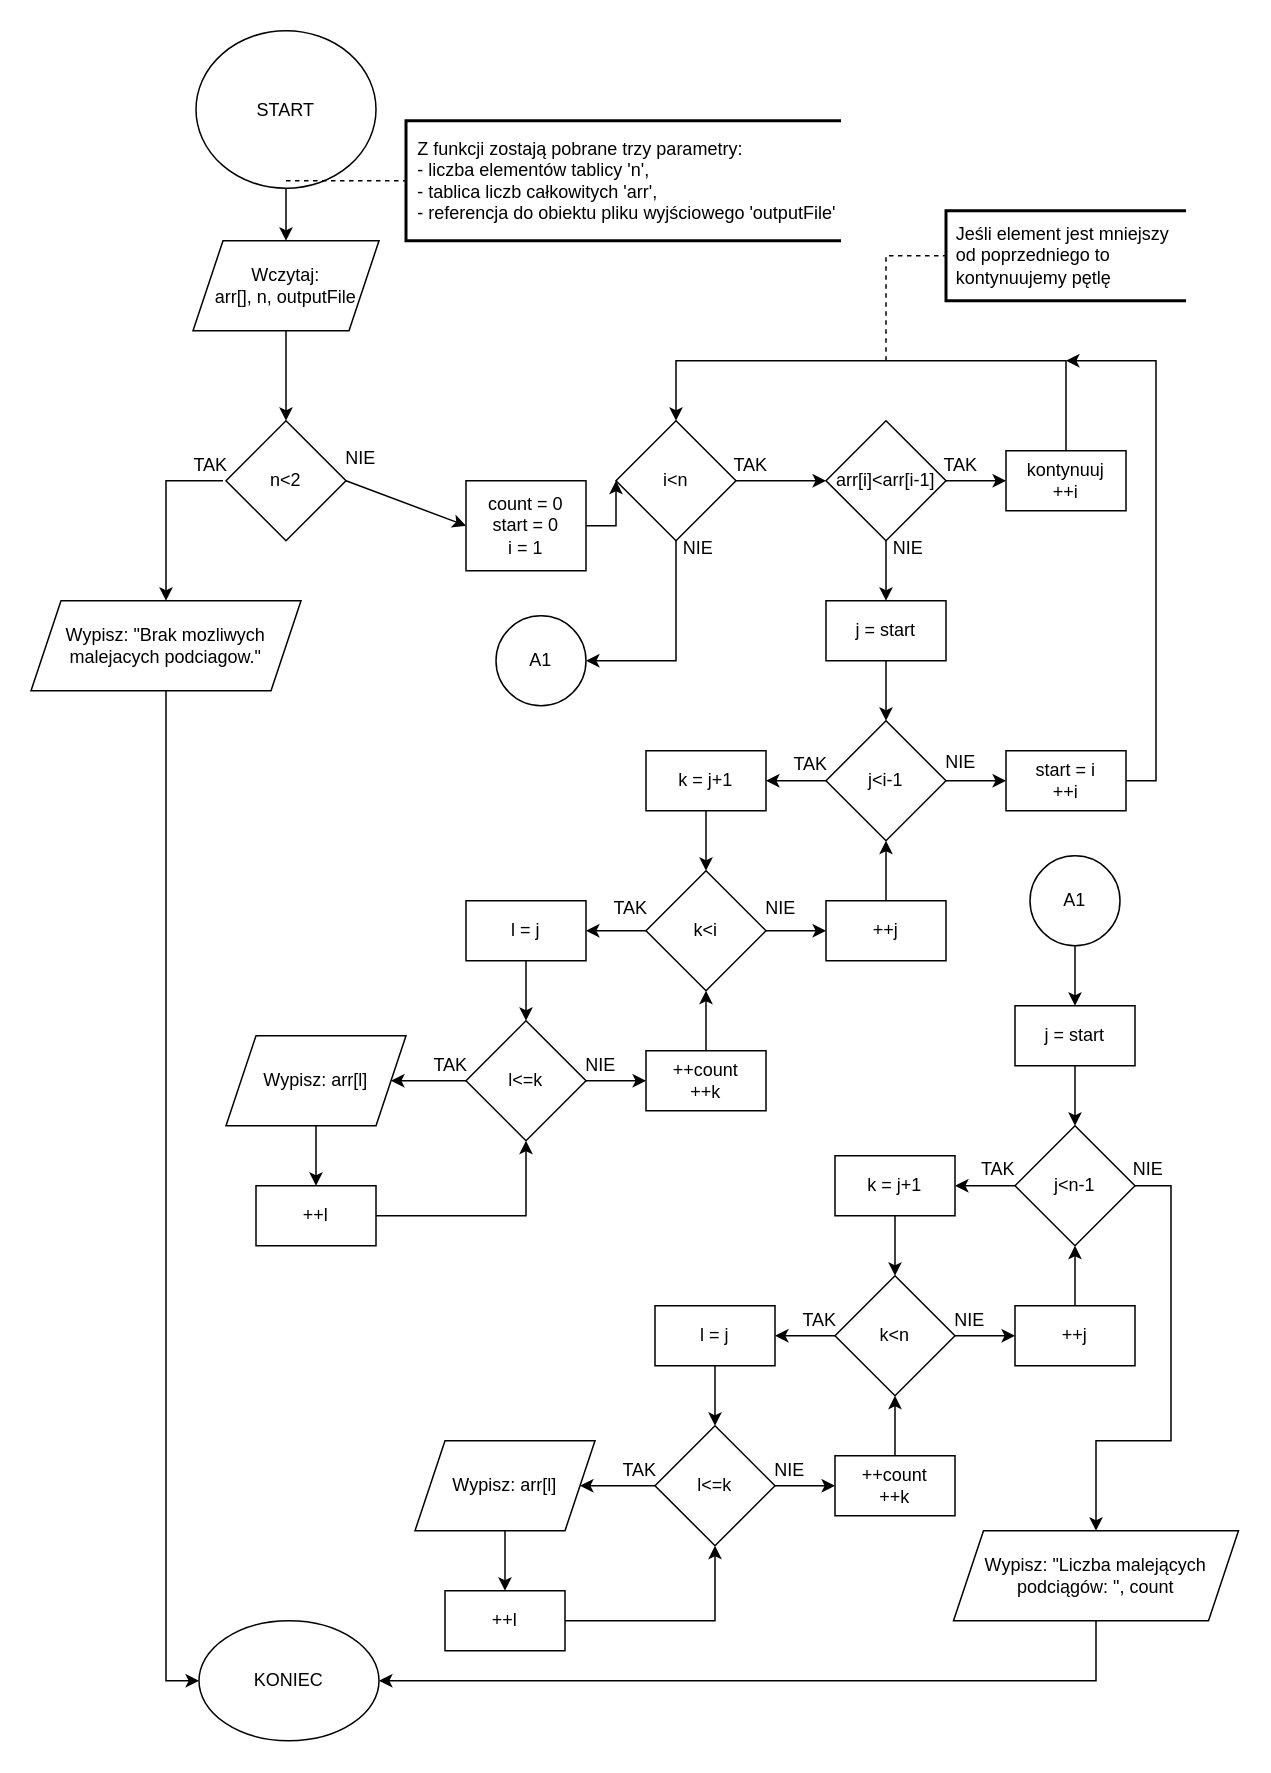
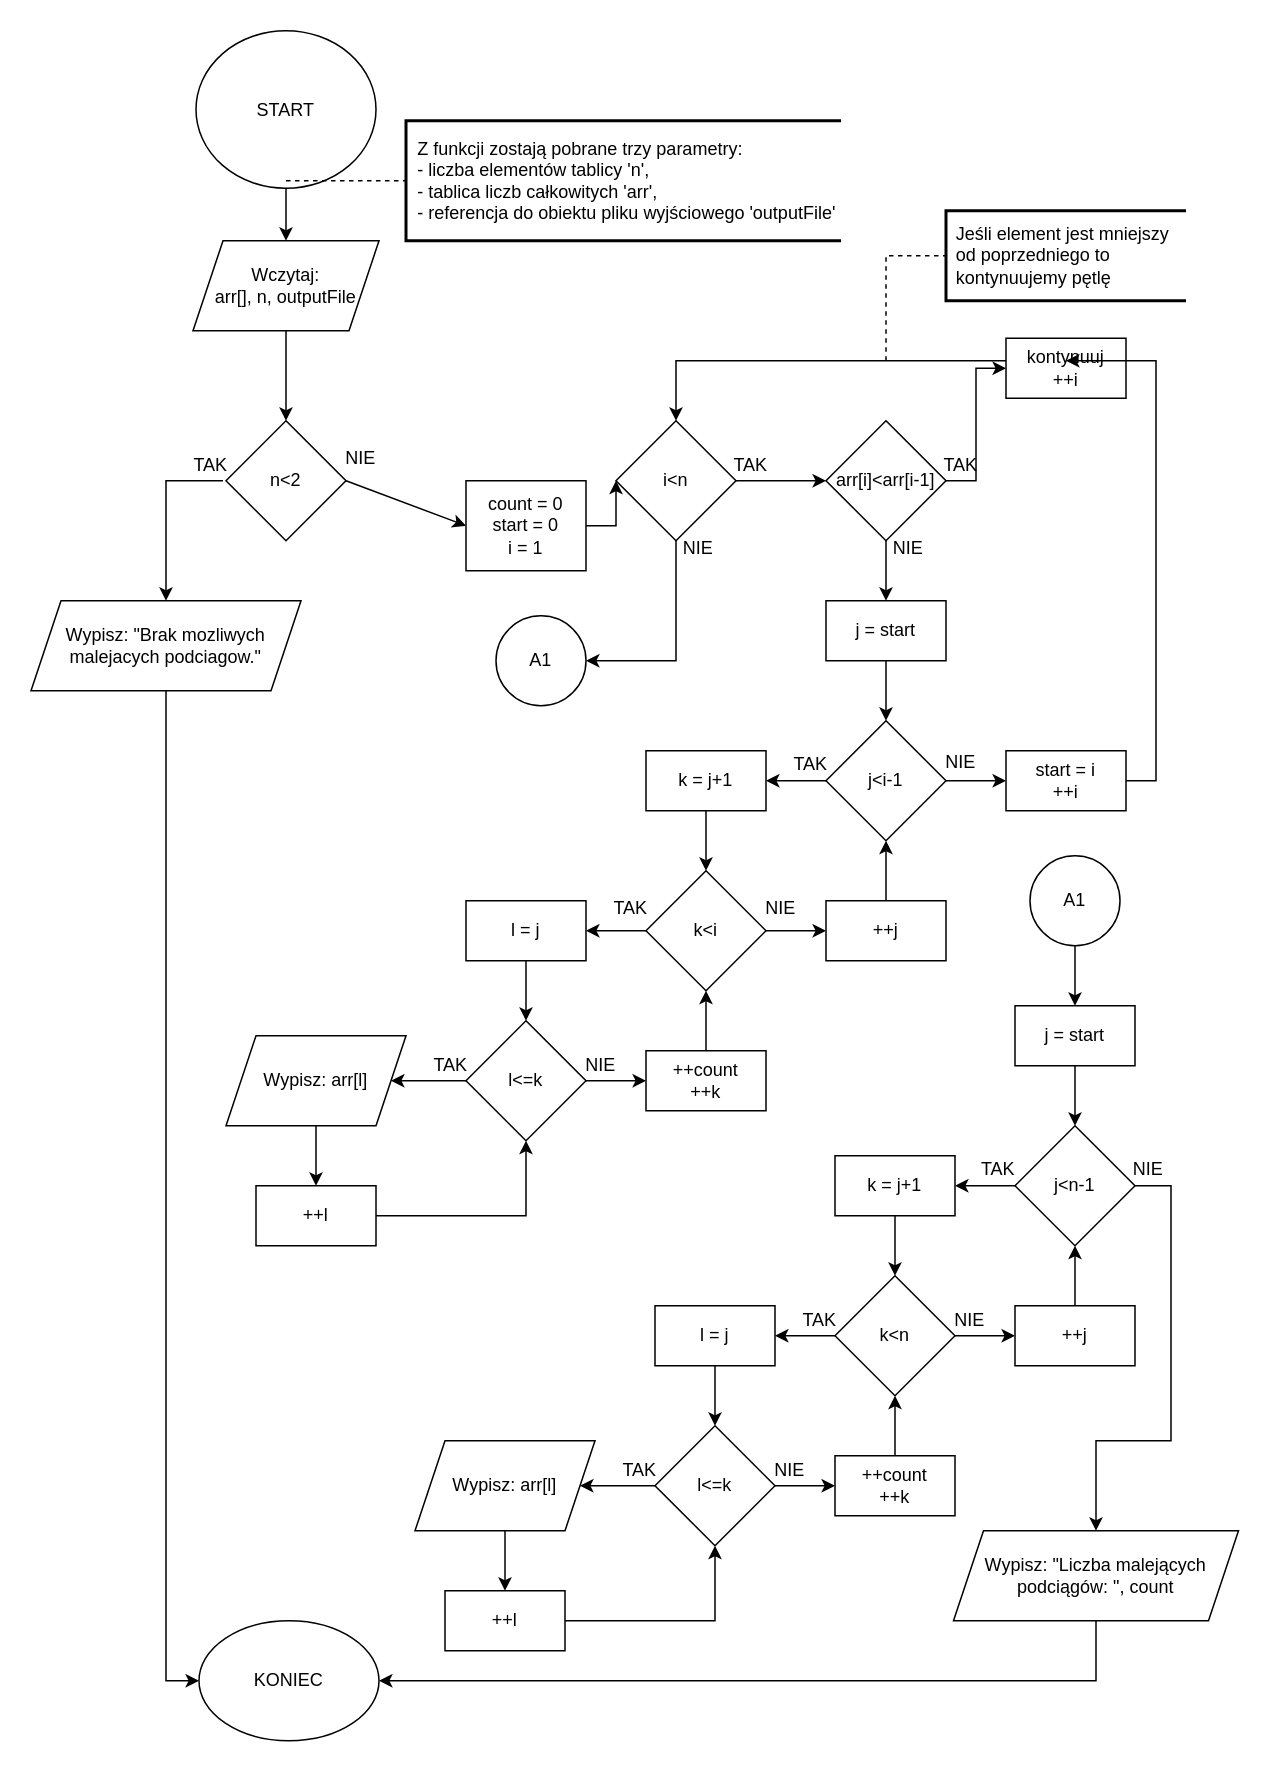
node "kontynuuj ++i": moved (1066, 481) -> (1066, 368)
